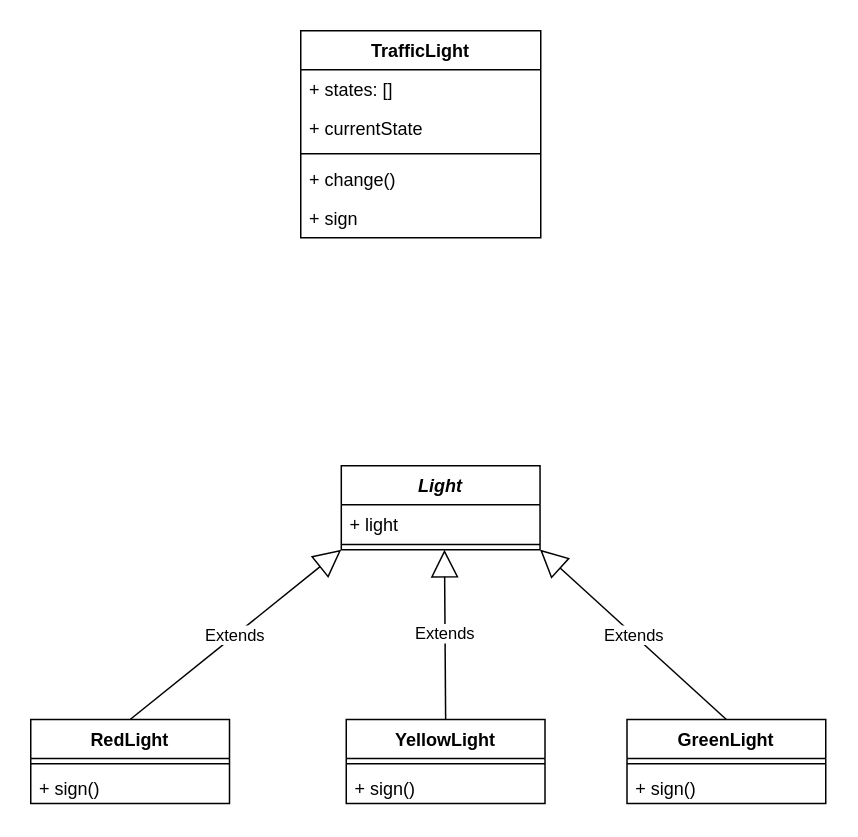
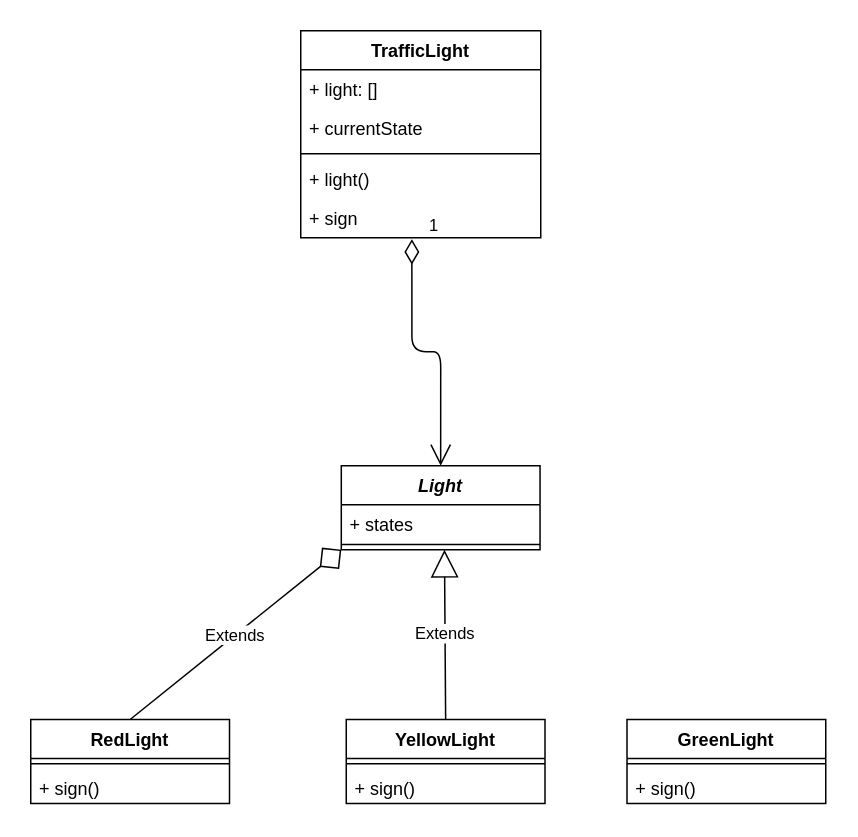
node "+ states: []": label "+ states: []" -> "+ light: []"
node "+ change()": label "+ change()" -> "+ light()"
edge "+ sign" -- "Light": added, label "1"
node "+ light": label "+ light" -> "+ states"
edge "RedLight" -> "Light": arrowhead block -> diamond
edge "GreenLight" -> "Light": removed, label "Extends"
